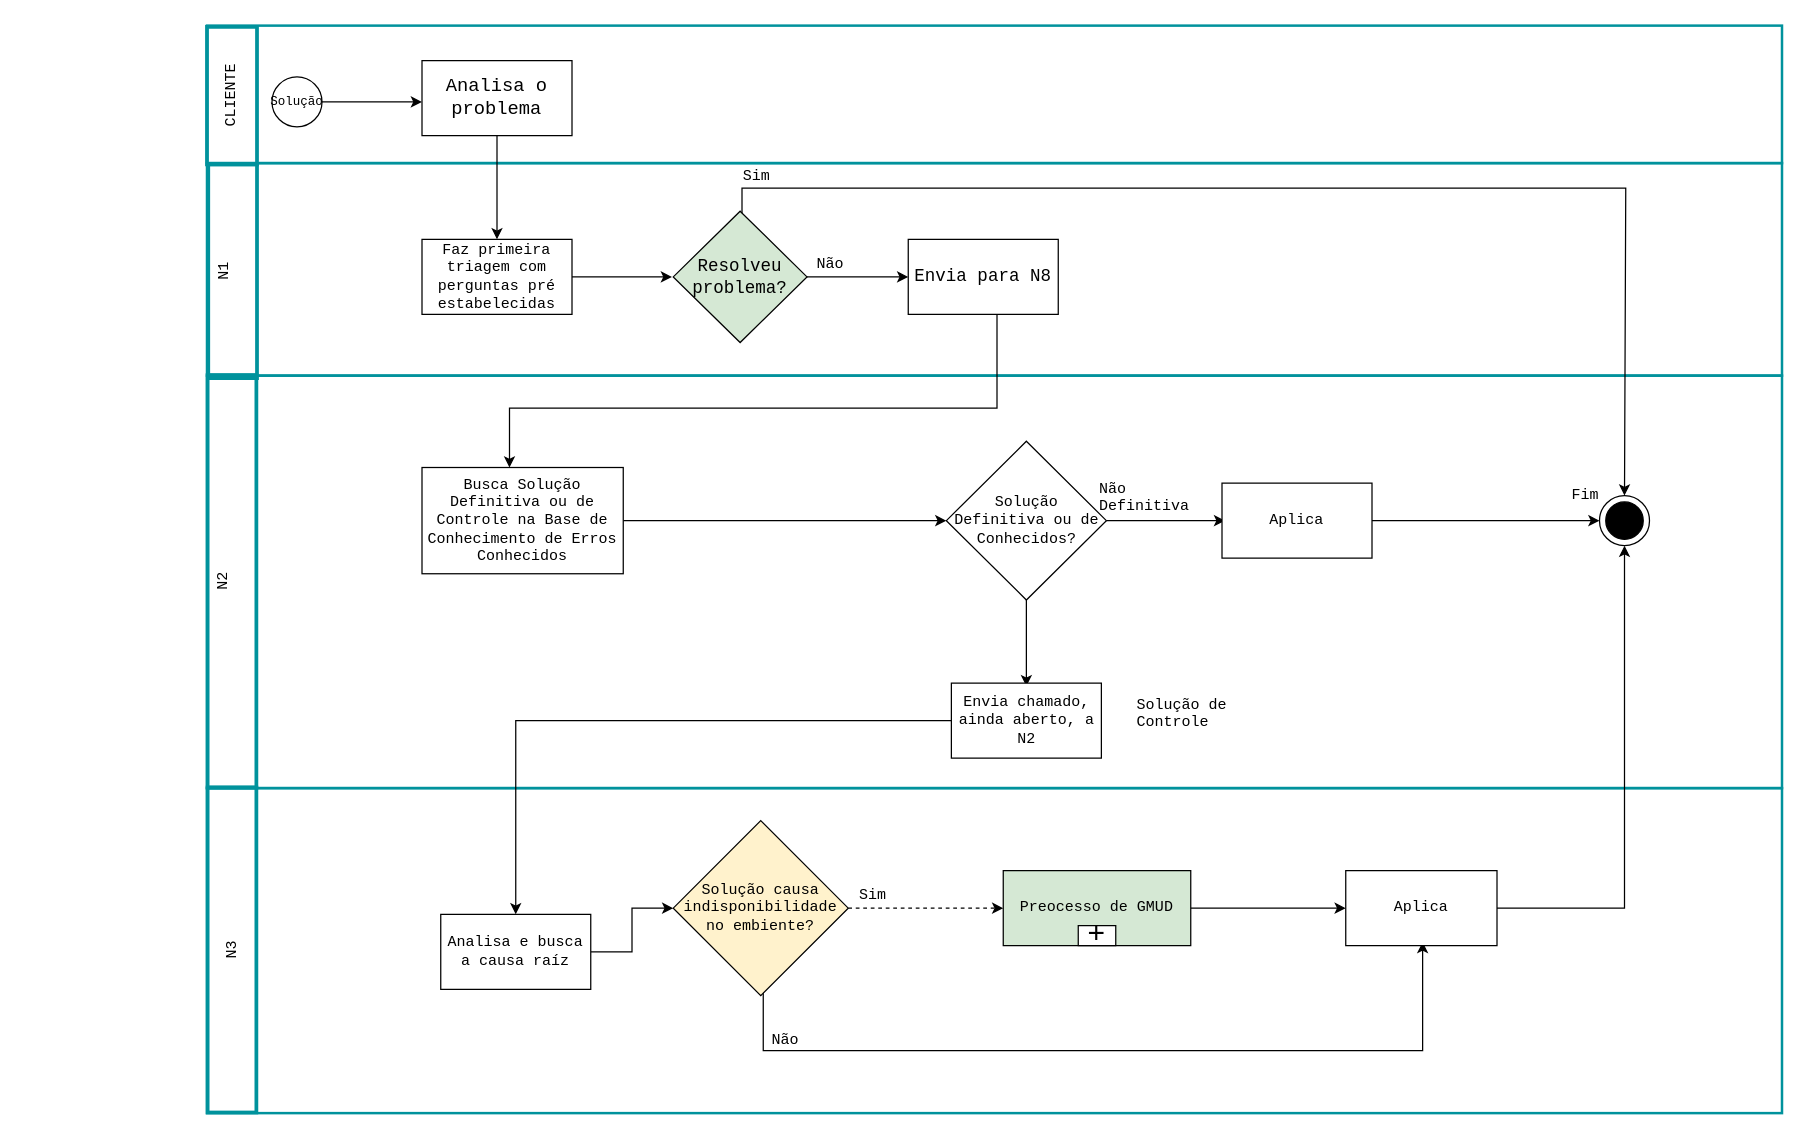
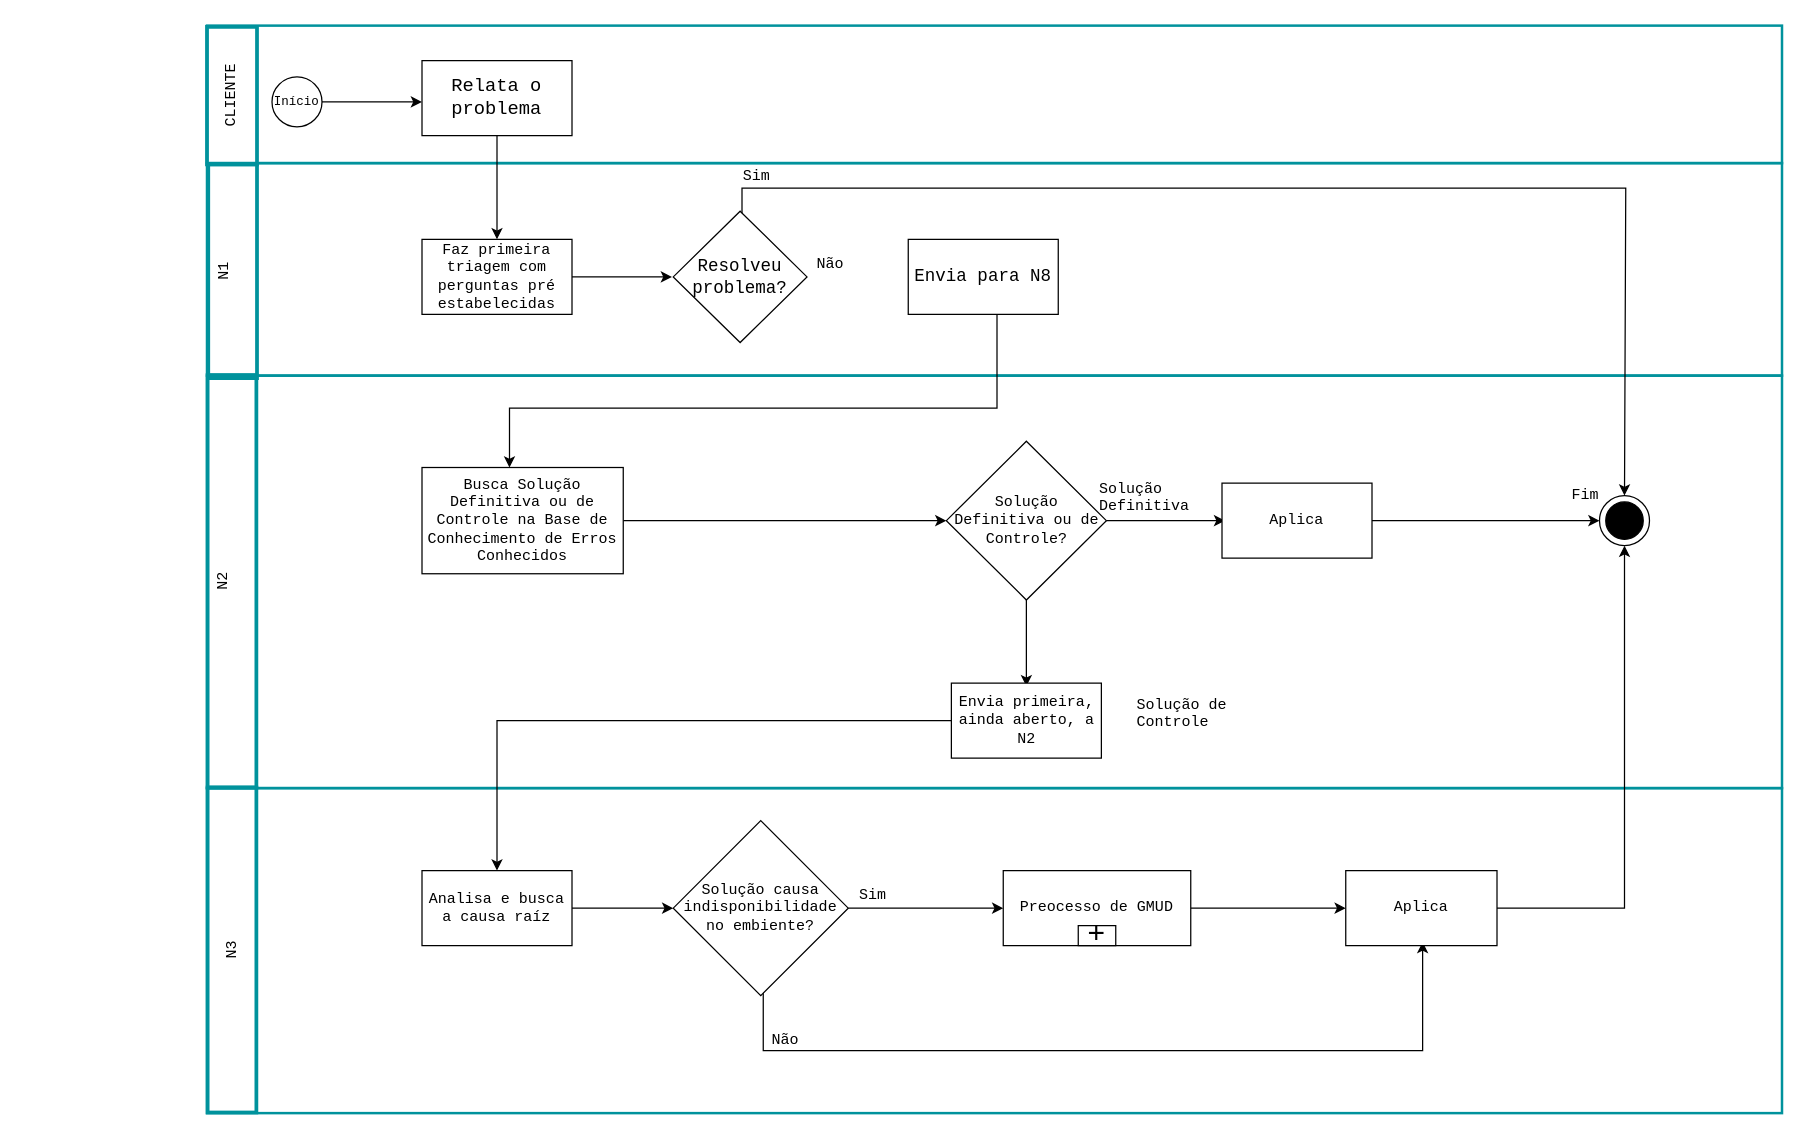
node "Analisa o problema": label "Analisa o problema" -> "Relata o problema"
node "Solução": label "Solução" -> "Início"
node "Resolveu problema?": fillcolor #d5e8d4 -> #ffffff
edge "Resolveu problema?" -> "Envia para N8": removed
node "Não Definitiva": label "Não Definitiva" -> "Solução Definitiva"
node "Solução Definitiva ou de Conhecidos?": label "Solução Definitiva ou de Conhecidos?" -> "Solução Definitiva ou de Controle?"
node "Envia chamado, ainda aberto, a N2": label "Envia chamado, ainda aberto, a N2" -> "Envia primeira, ainda aberto, a N2"
node "Solução causa indisponibilidade no embiente?": fillcolor #fff2cc -> #ffffff
edge "Solução causa indisponibilidade no embiente?" -> "Preocesso de GMUD": style dashed -> solid
node "Preocesso de GMUD": fillcolor #d5e8d4 -> #ffffff
node "Analisa e busca a causa raíz": moved (516, 952) -> (497, 908)
